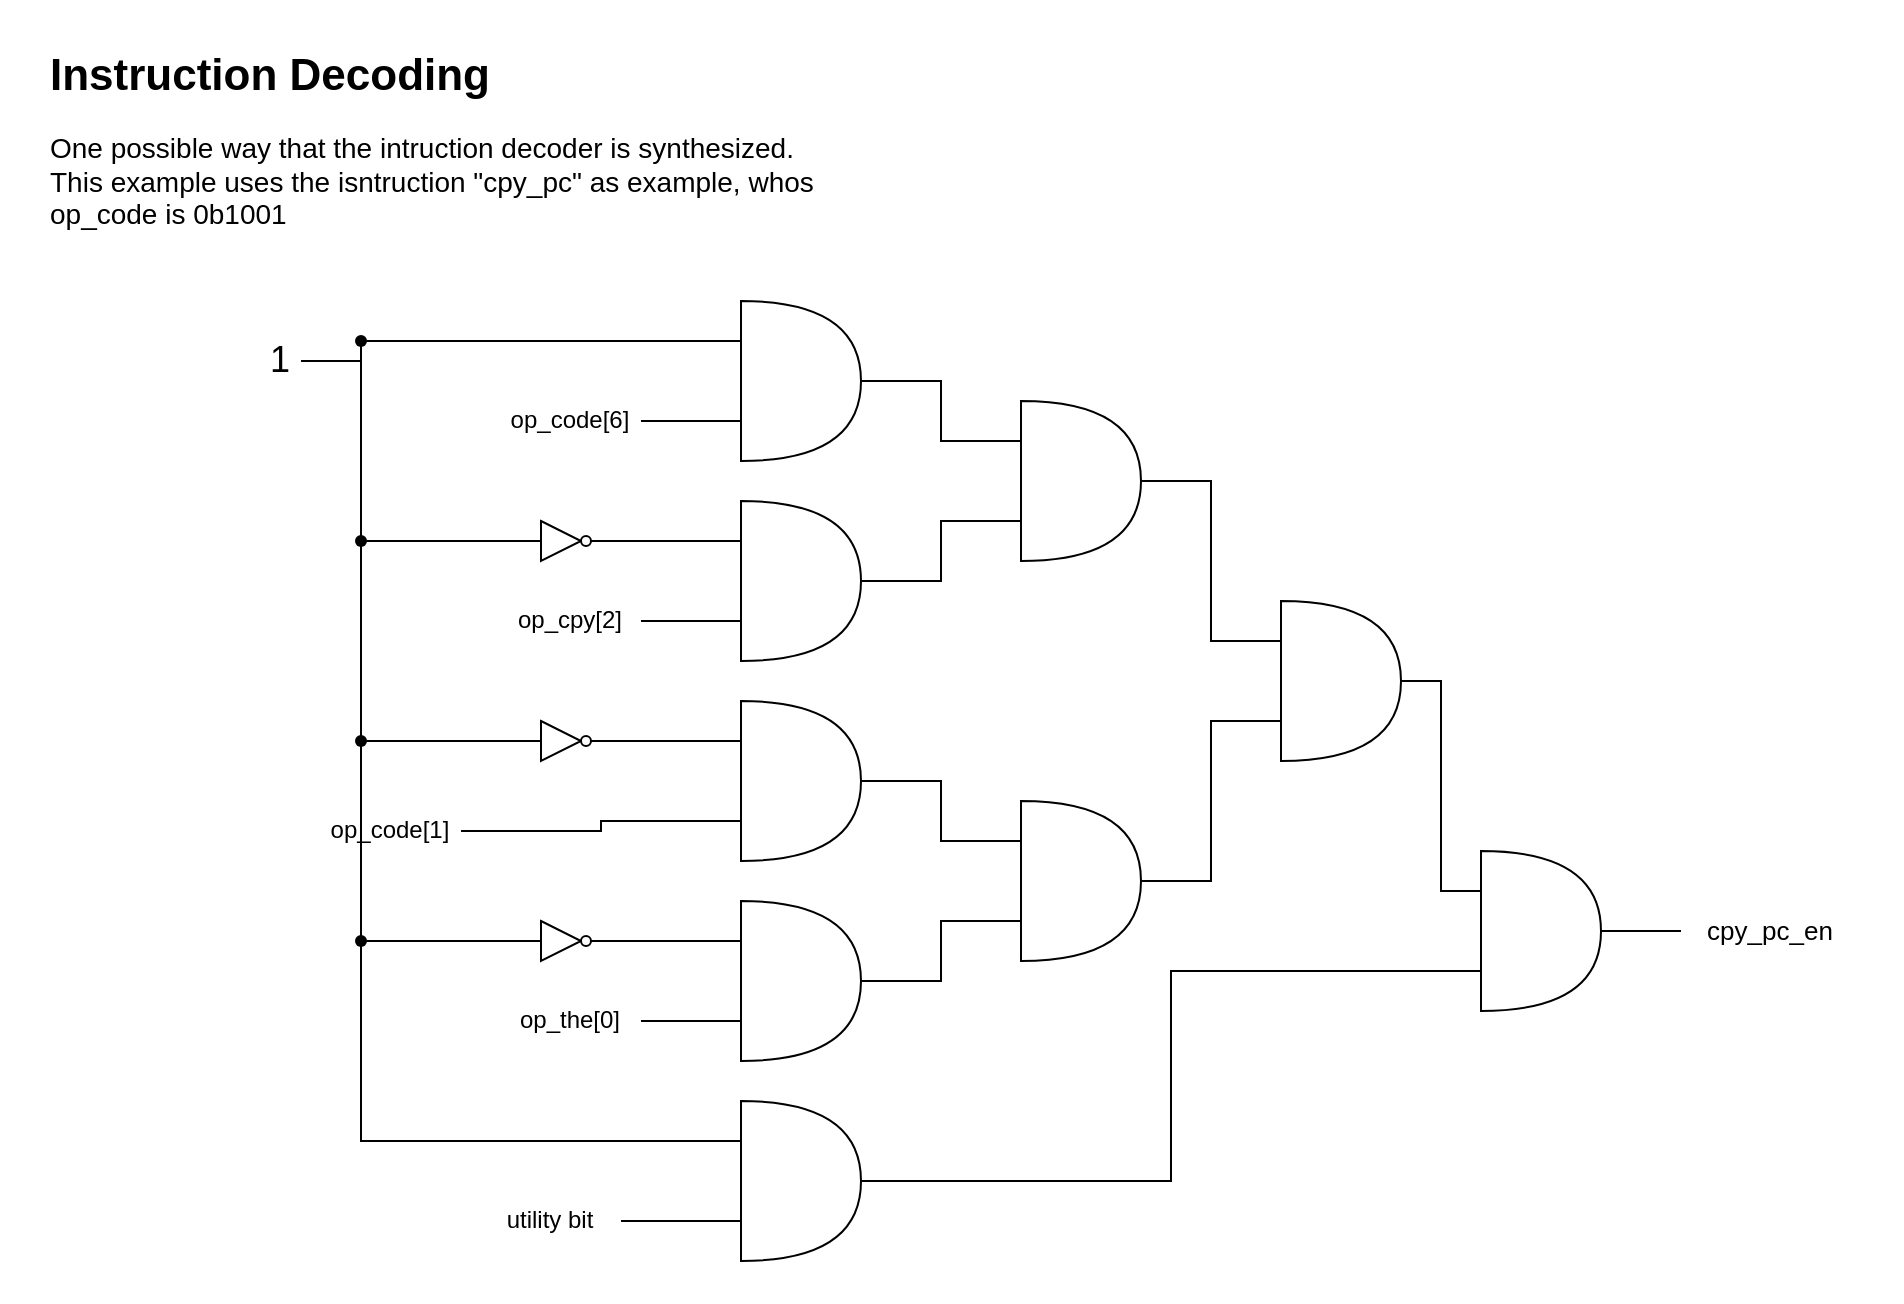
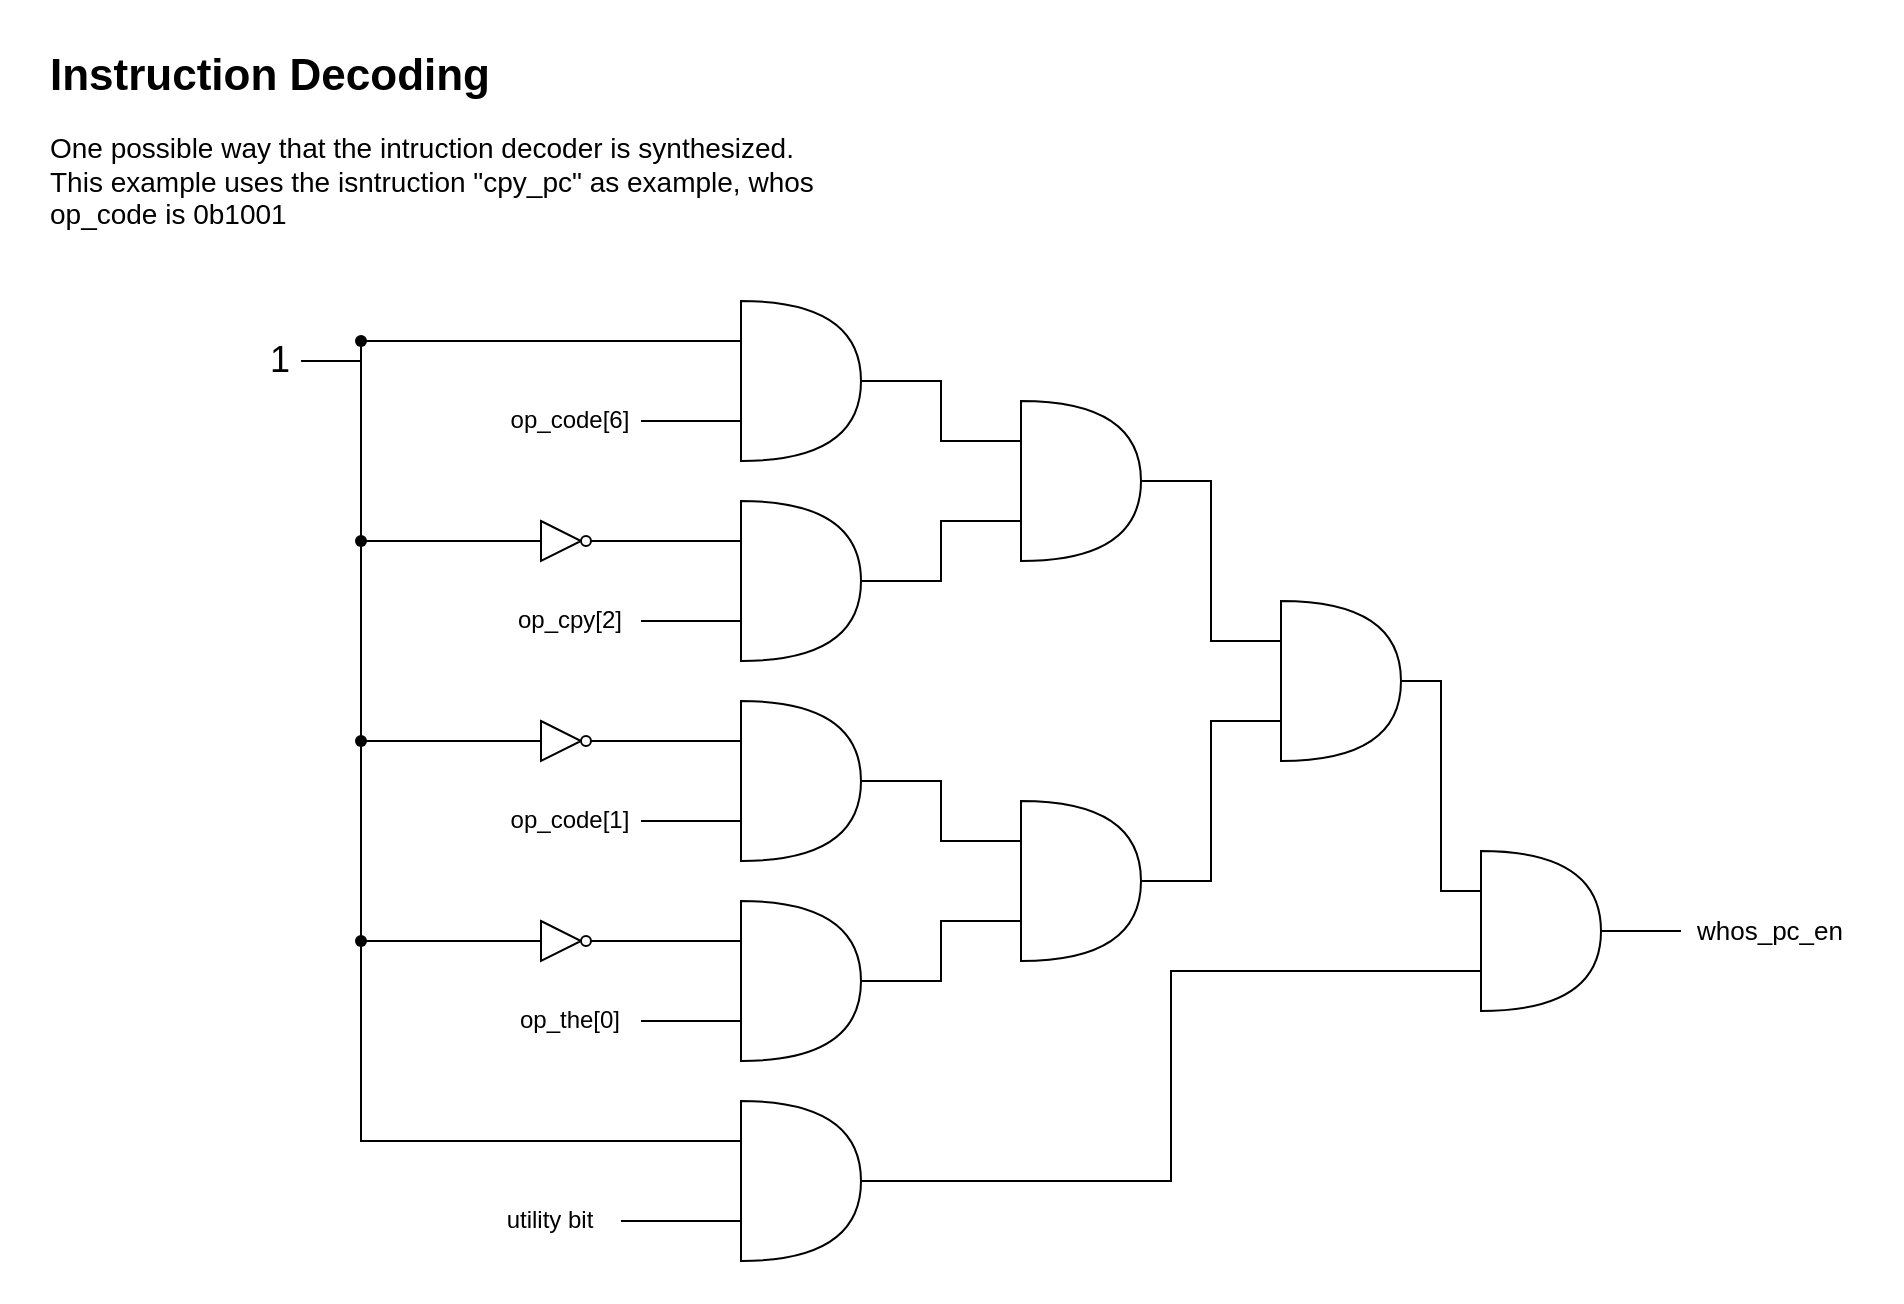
node "op_code[1]": moved (391, 831) -> (571, 821)
node "cpy_pc_en": label "cpy_pc_en" -> "whos_pc_en"
